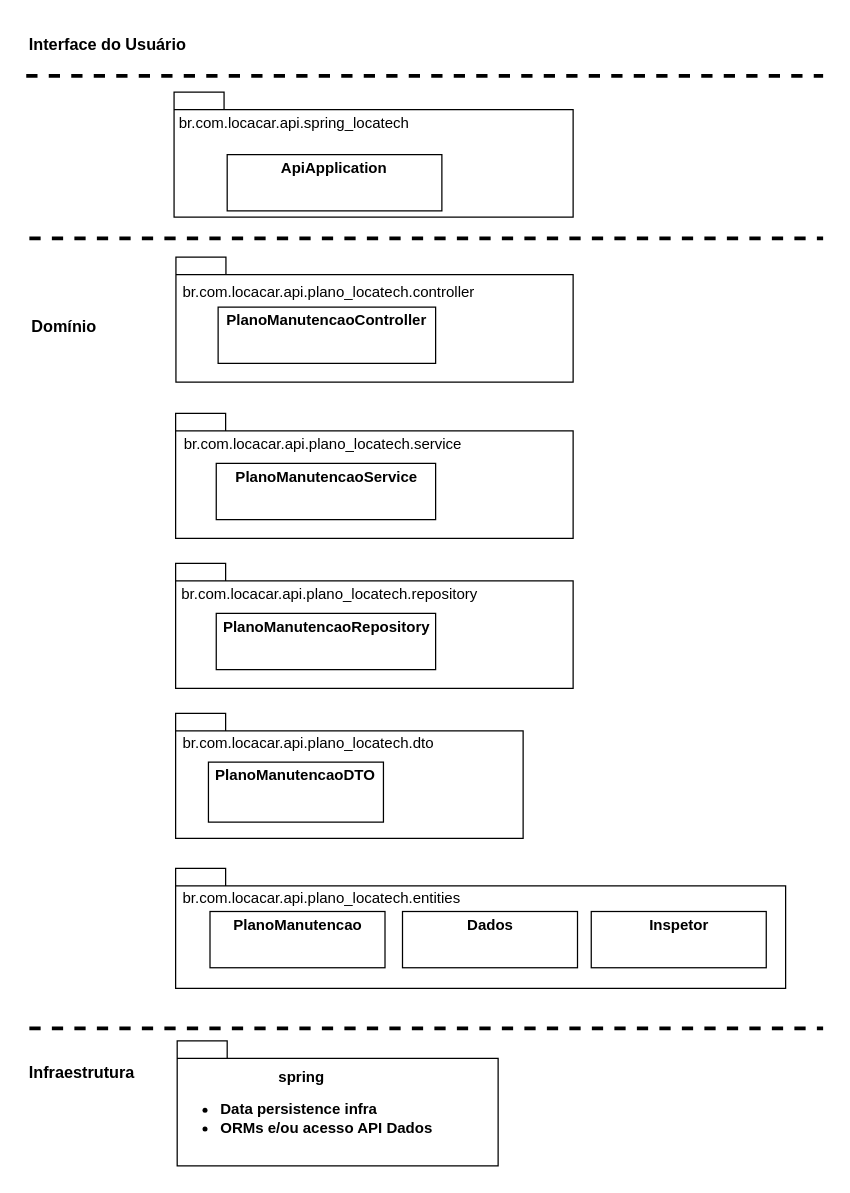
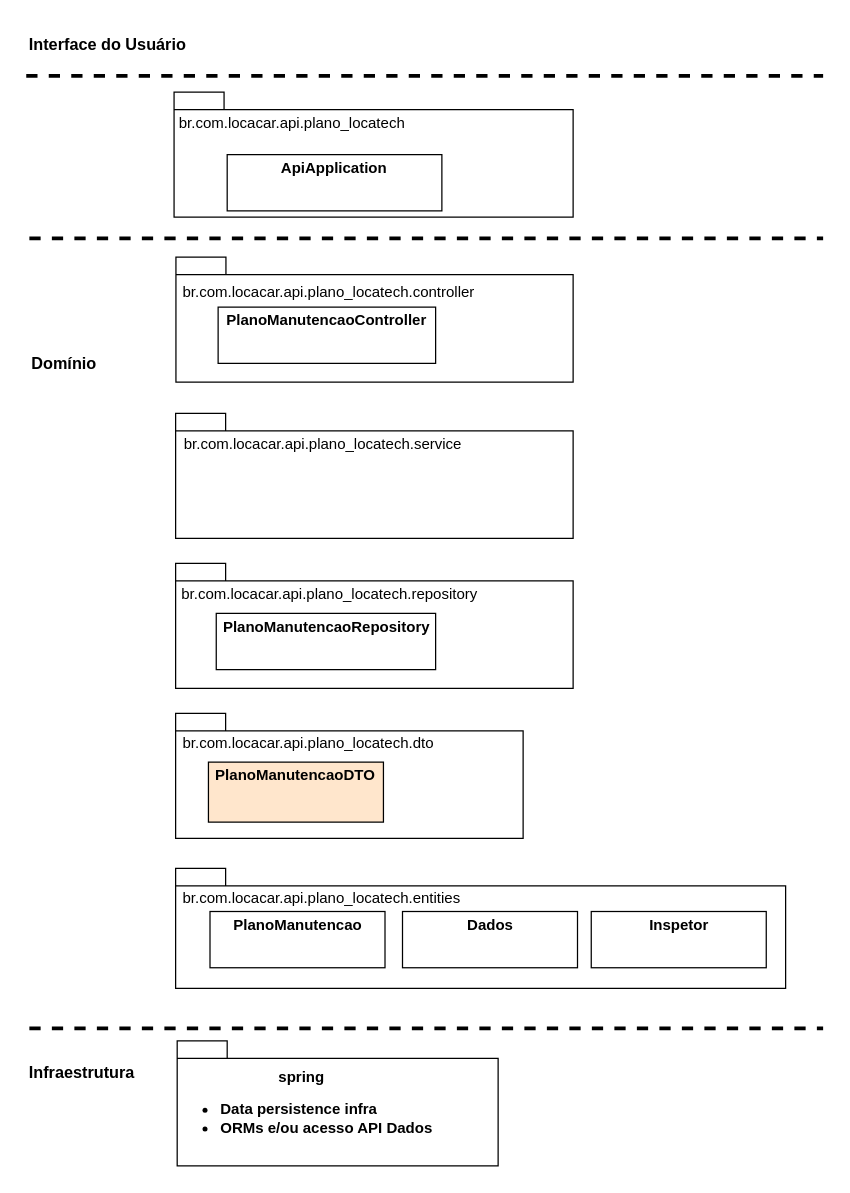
node "br.com.locacar.api.spring_locatech": label "br.com.locacar.api.spring_locatech" -> "br.com.locacar.api.plano_locatech"
node "Domínio": moved (86, 326) -> (86, 363)
node "PlanoManutencaoService": removed
node "PlanoManutencaoDTO": fillcolor #ffffff -> #ffe6cc
